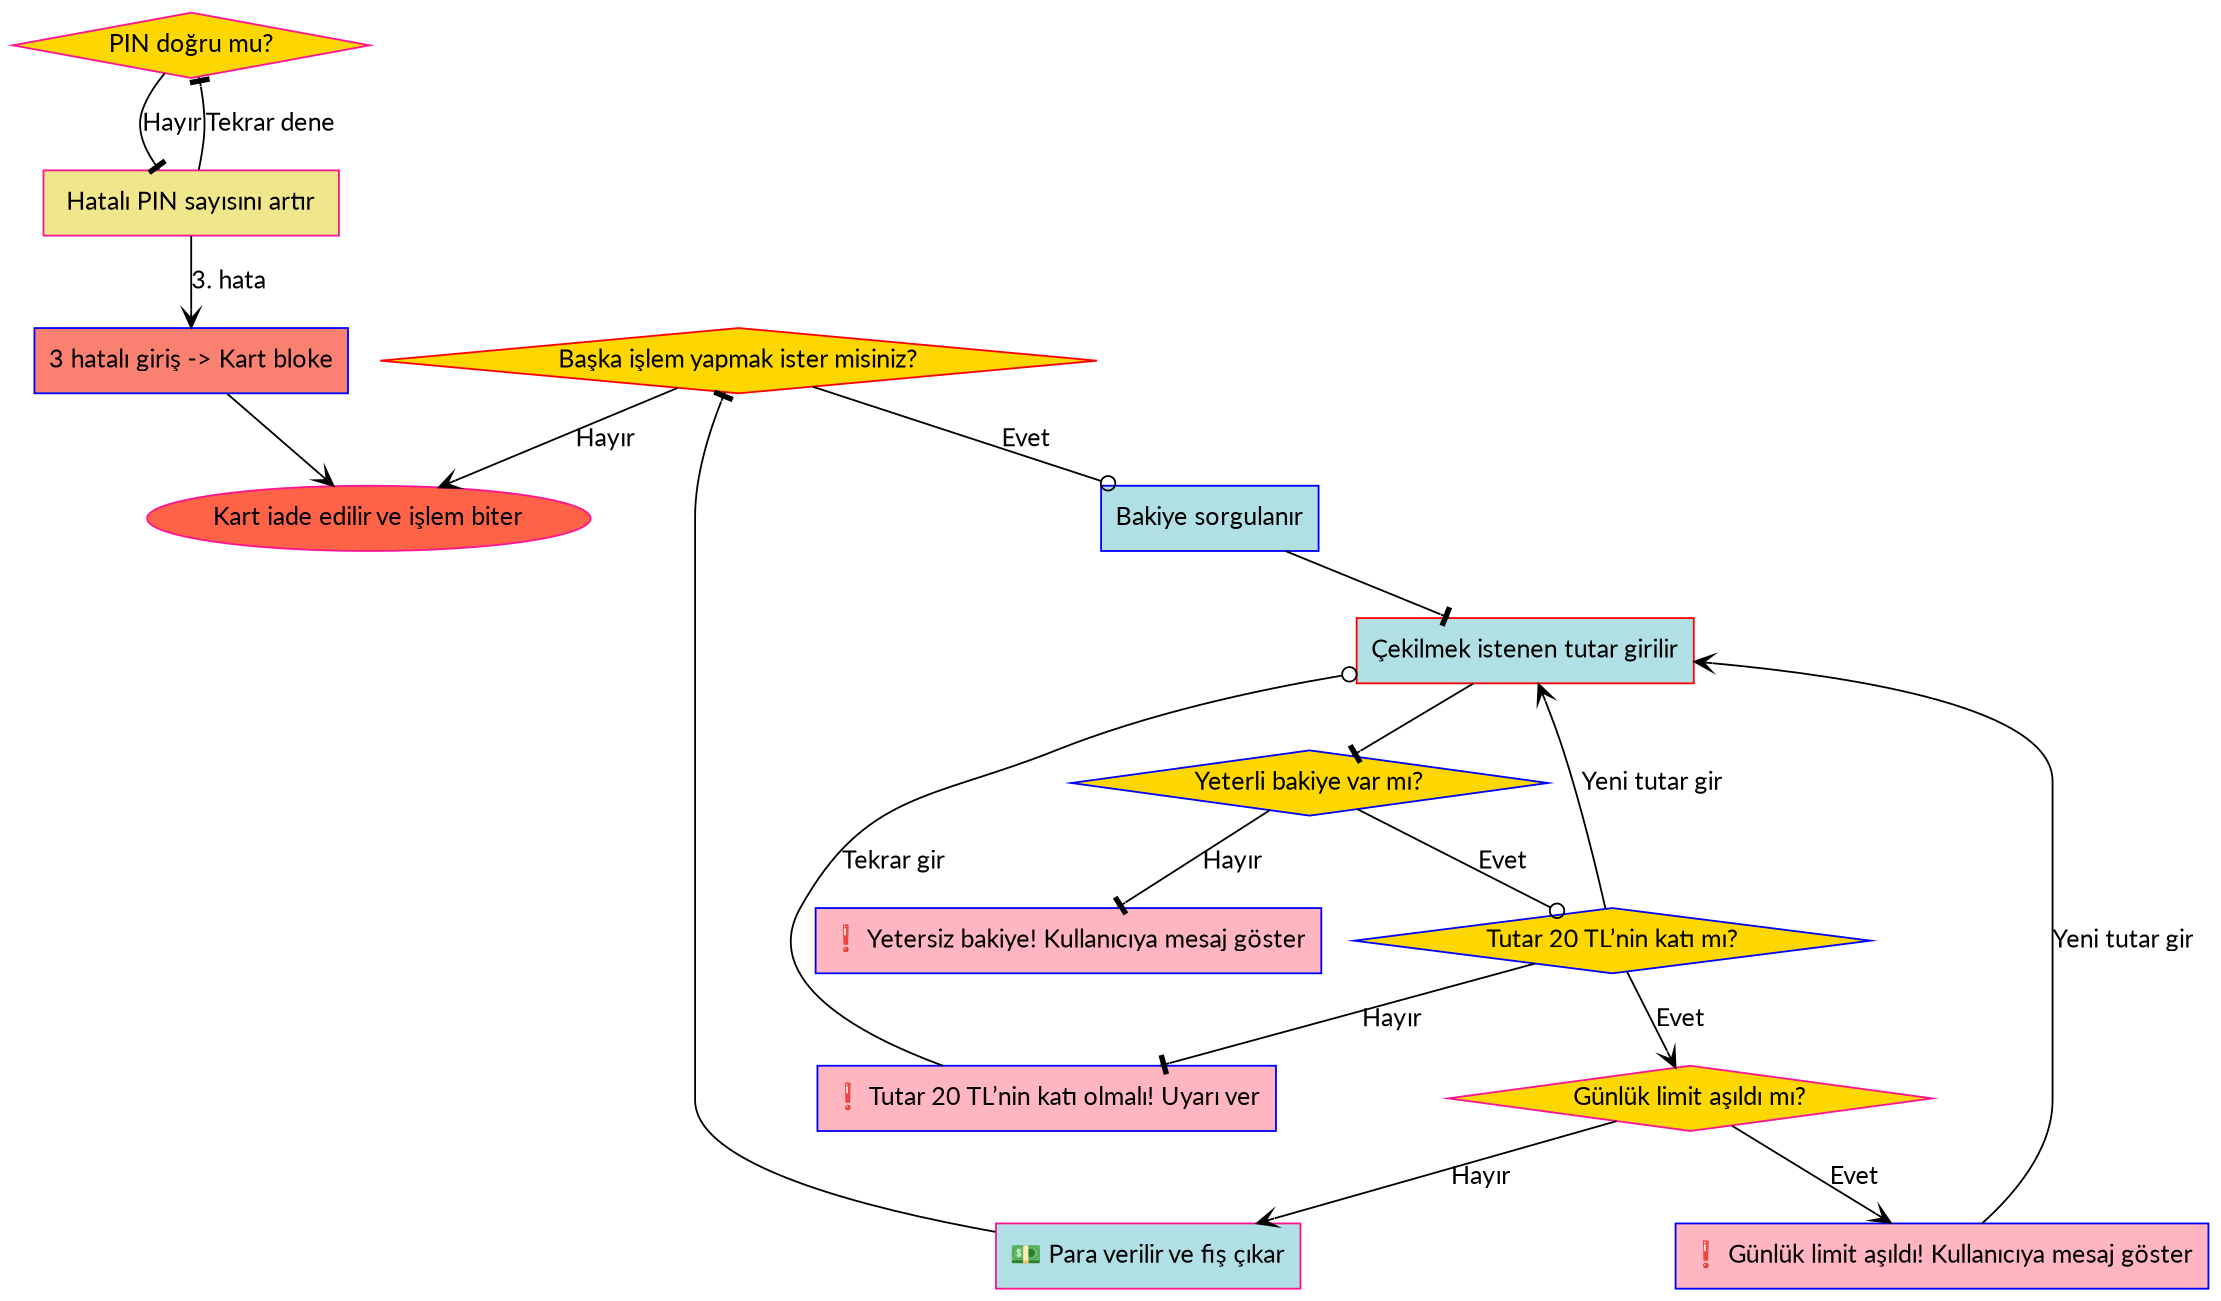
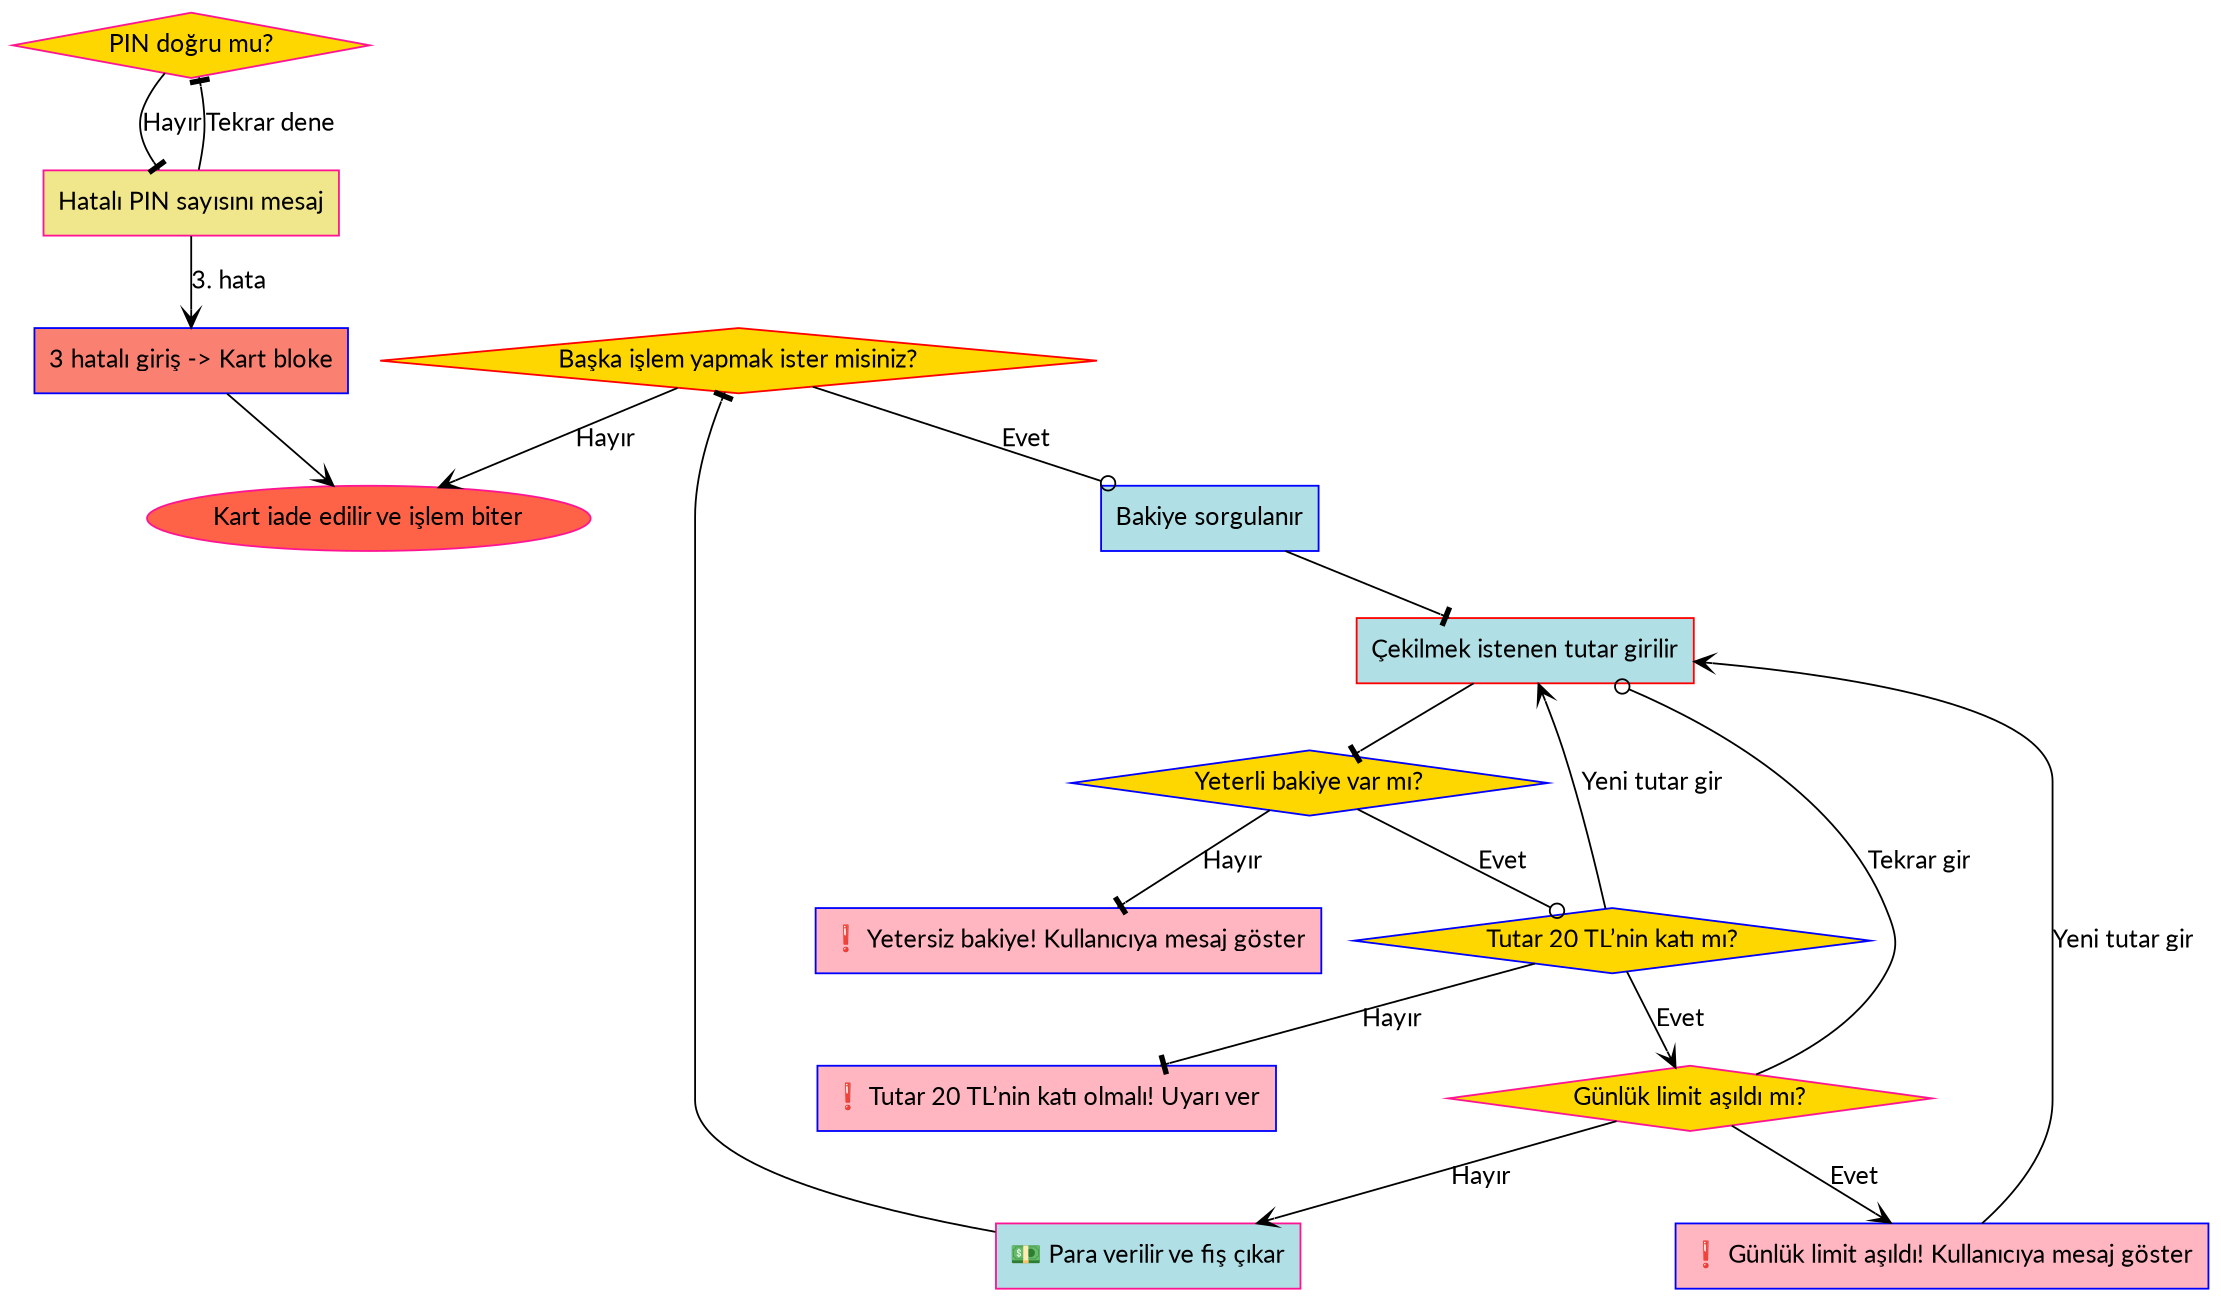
node "Hatalı PIN sayısını artır": label "Hatalı PIN sayısını artır" -> "Hatalı PIN sayısını mesaj"
edge "❗ Tutar 20 TL’nin katı olmalı! Uyarı ver" -> "Çekilmek istenen tutar girilir": now "Günlük limit aşıldı mı?" -> "Çekilmek istenen tutar girilir"
